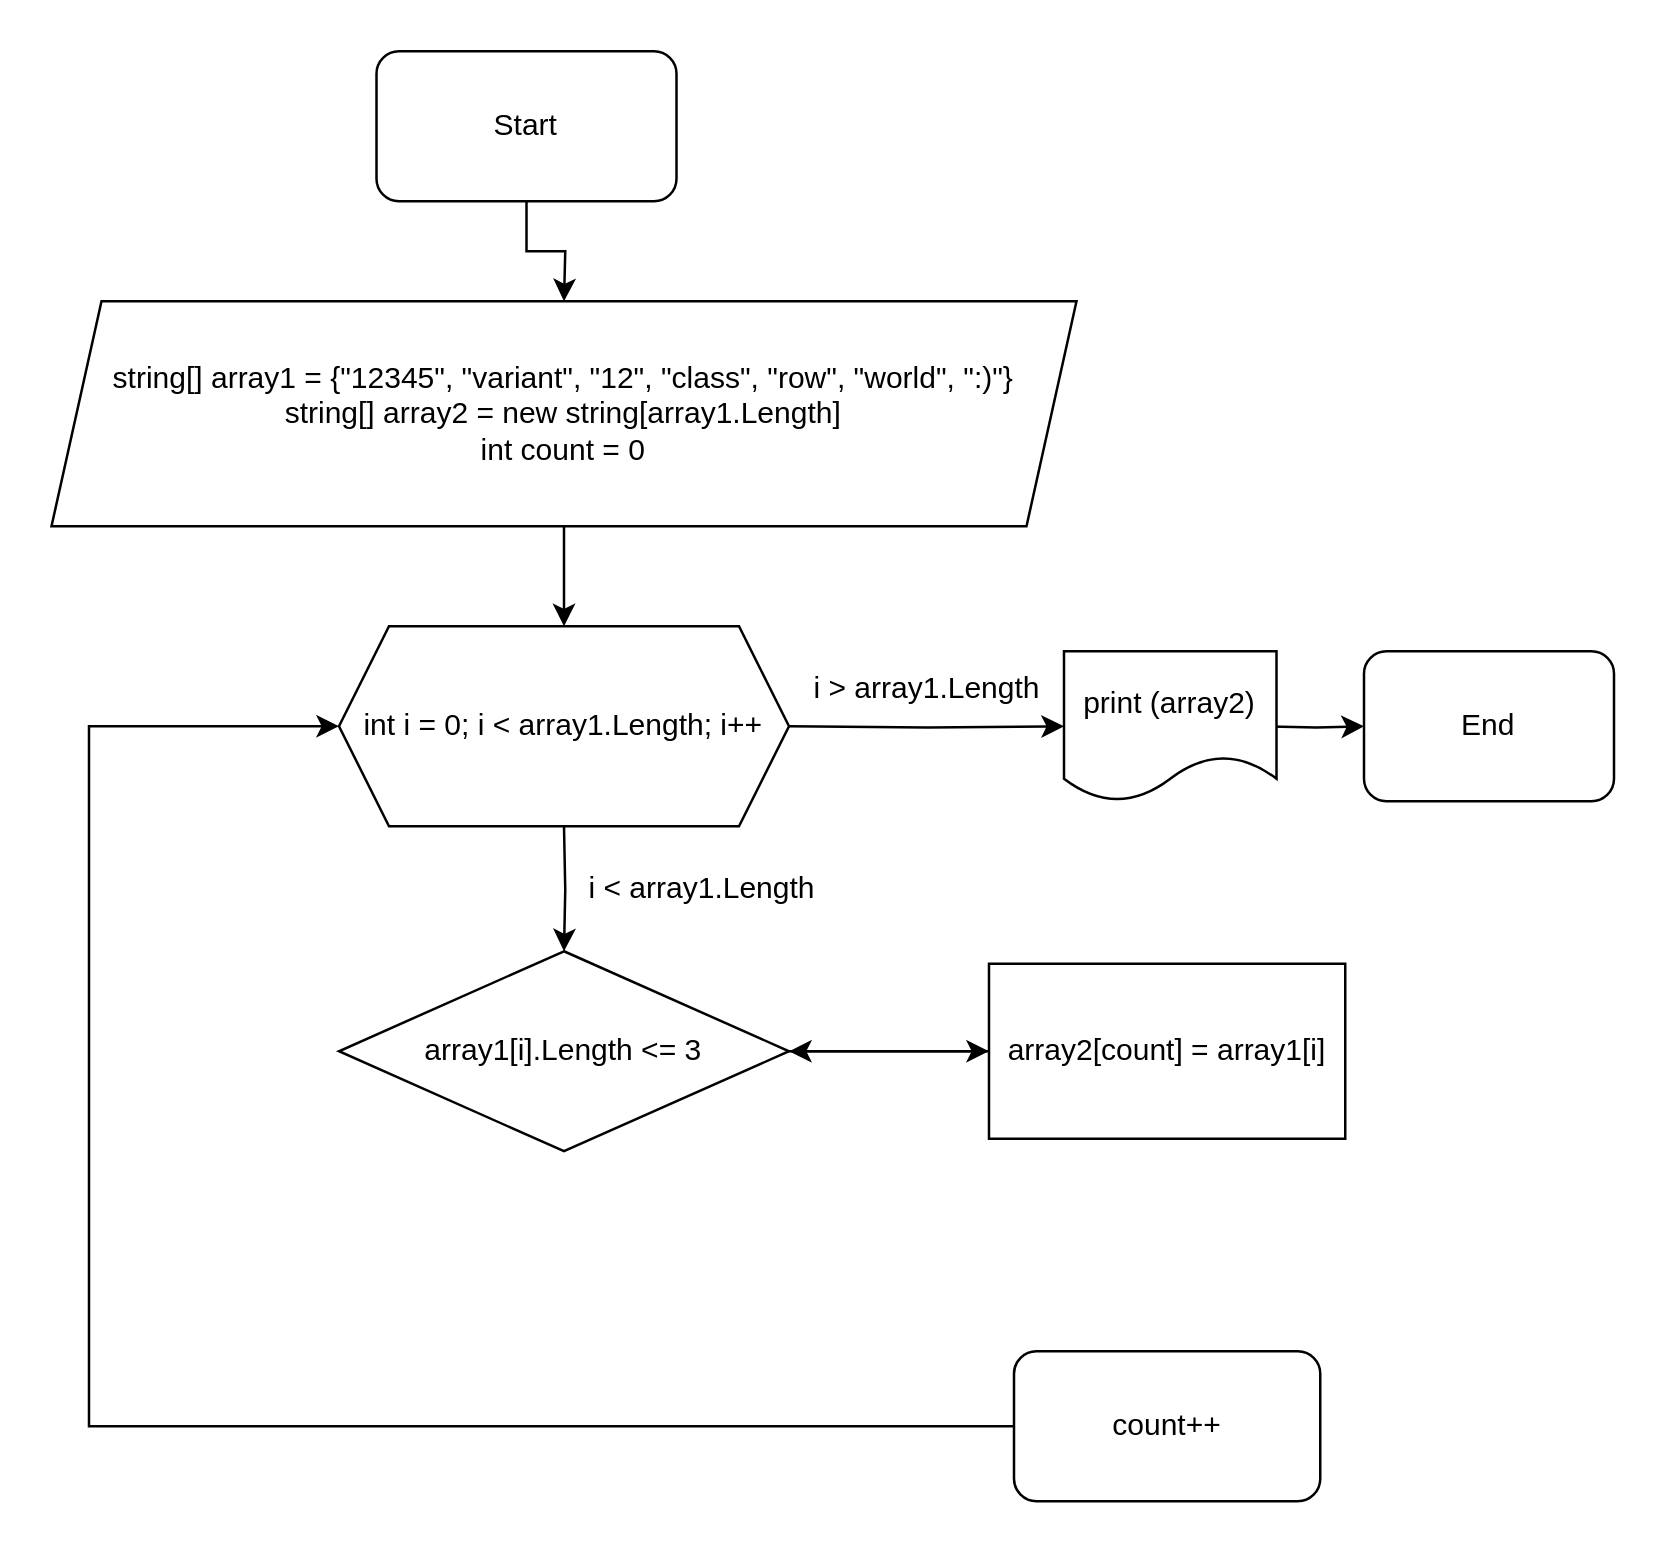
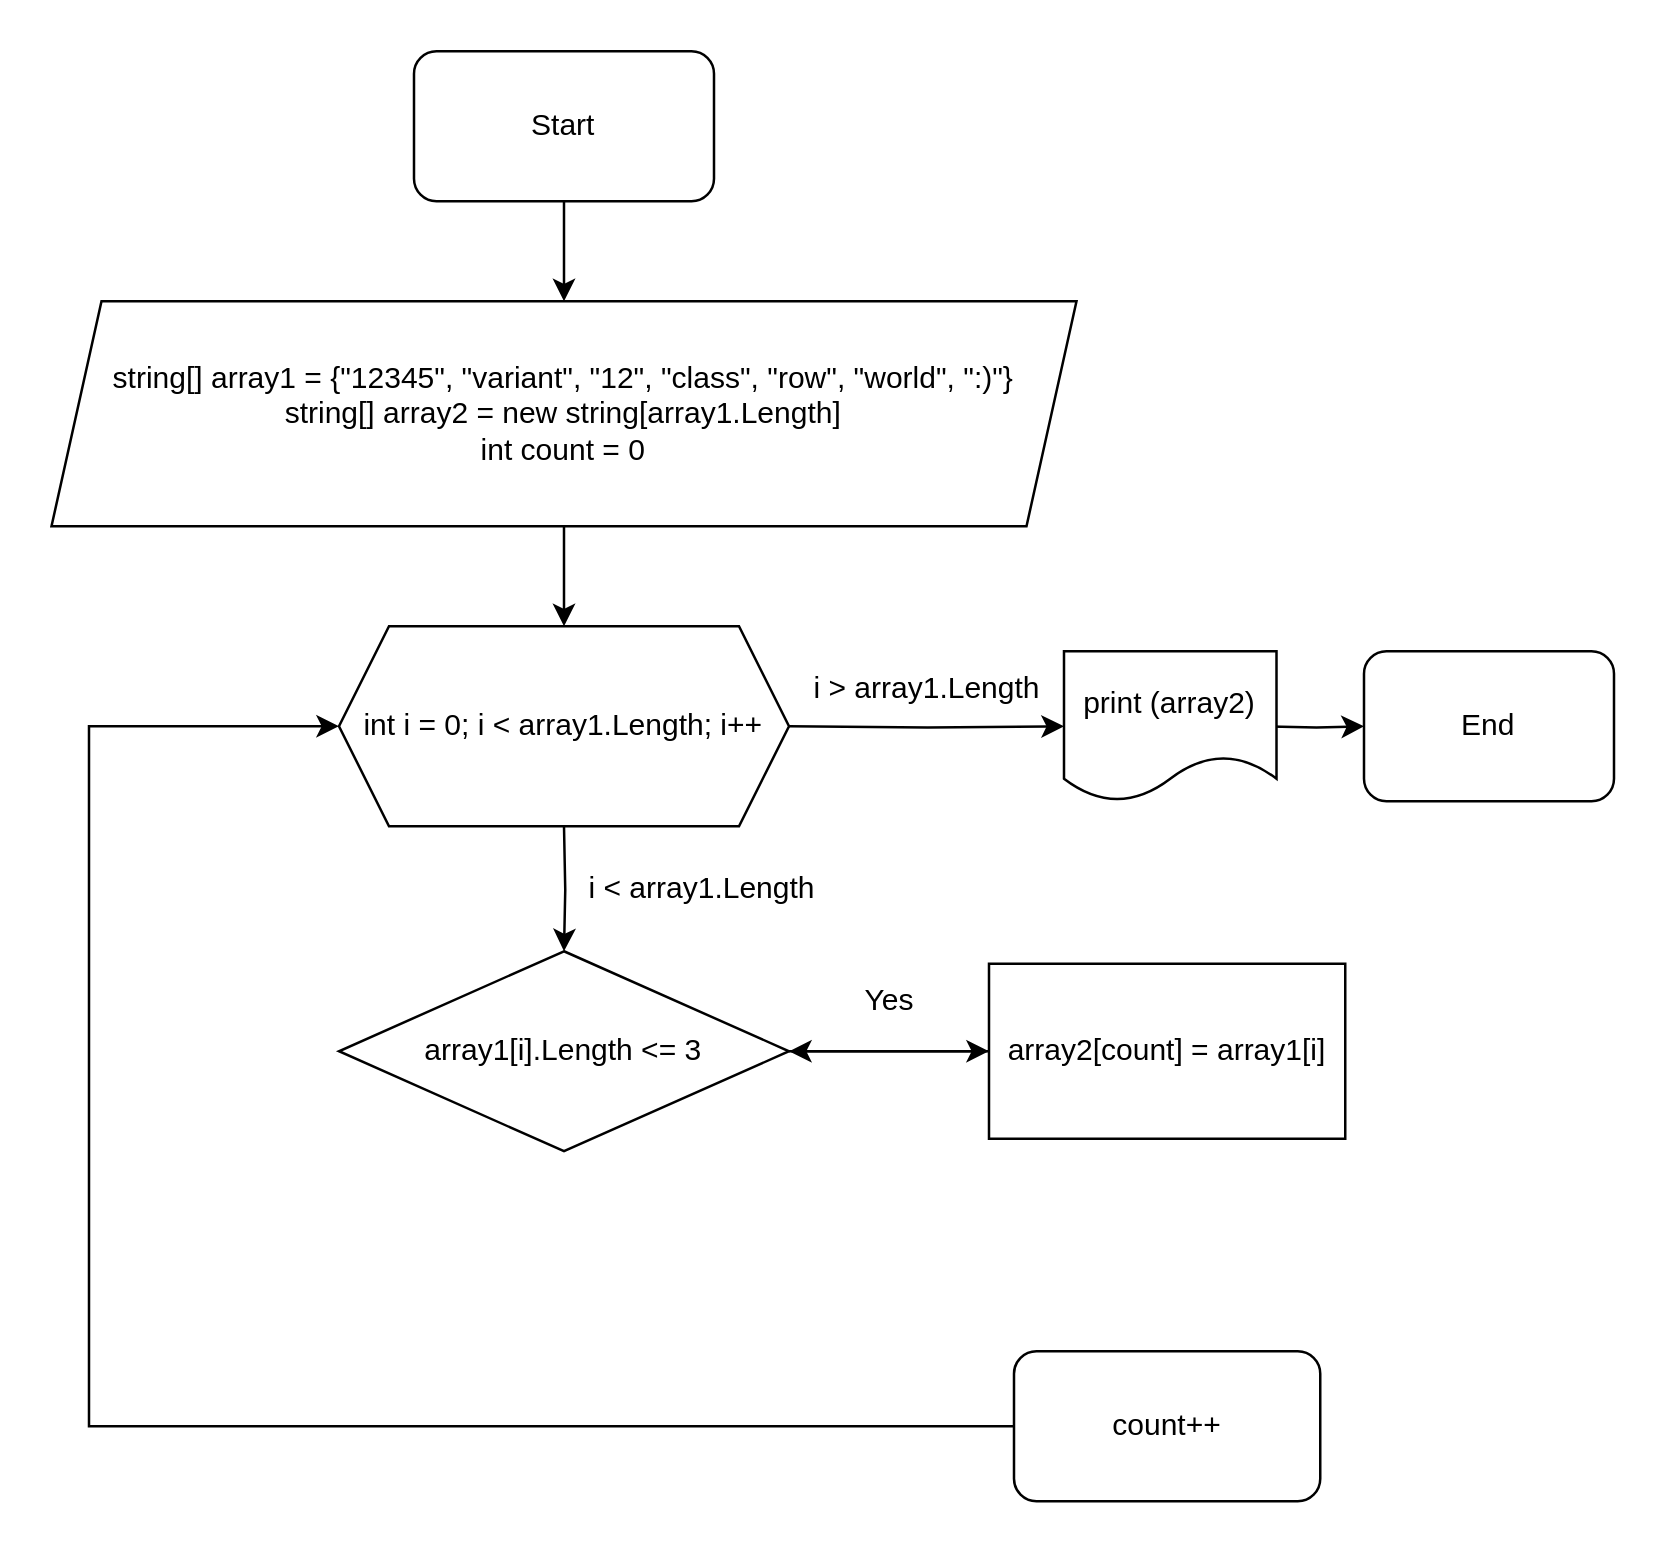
node "Start": moved (526, 126) -> (564, 126)
node "Yes": added
